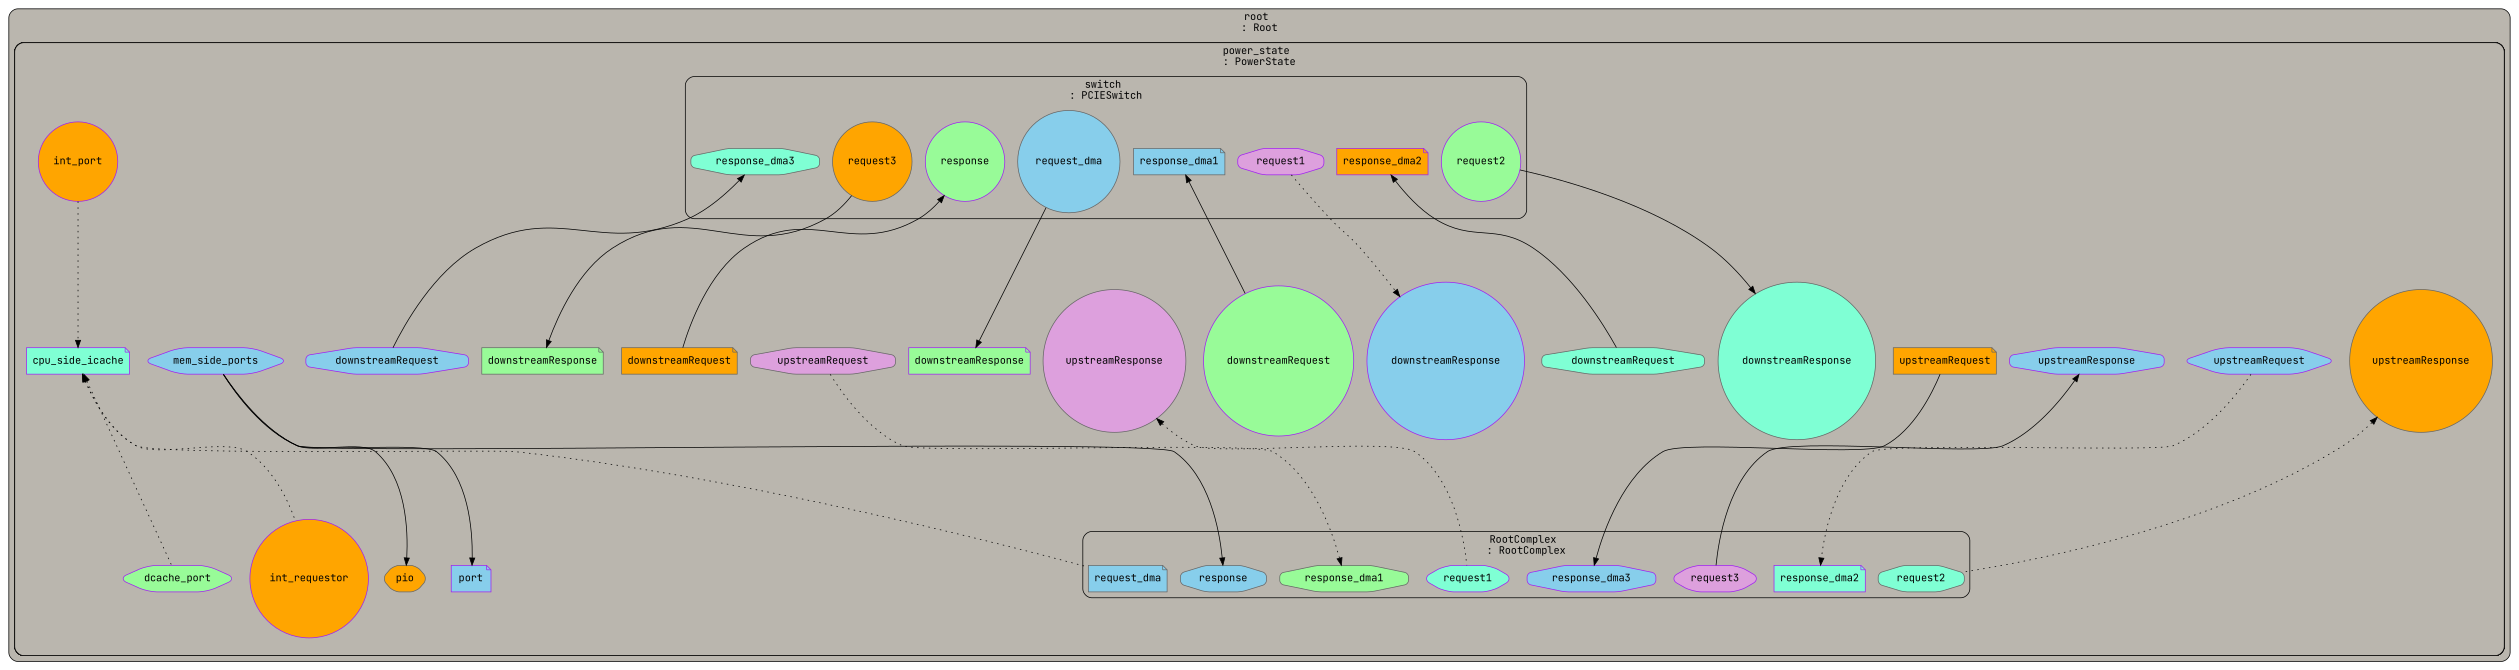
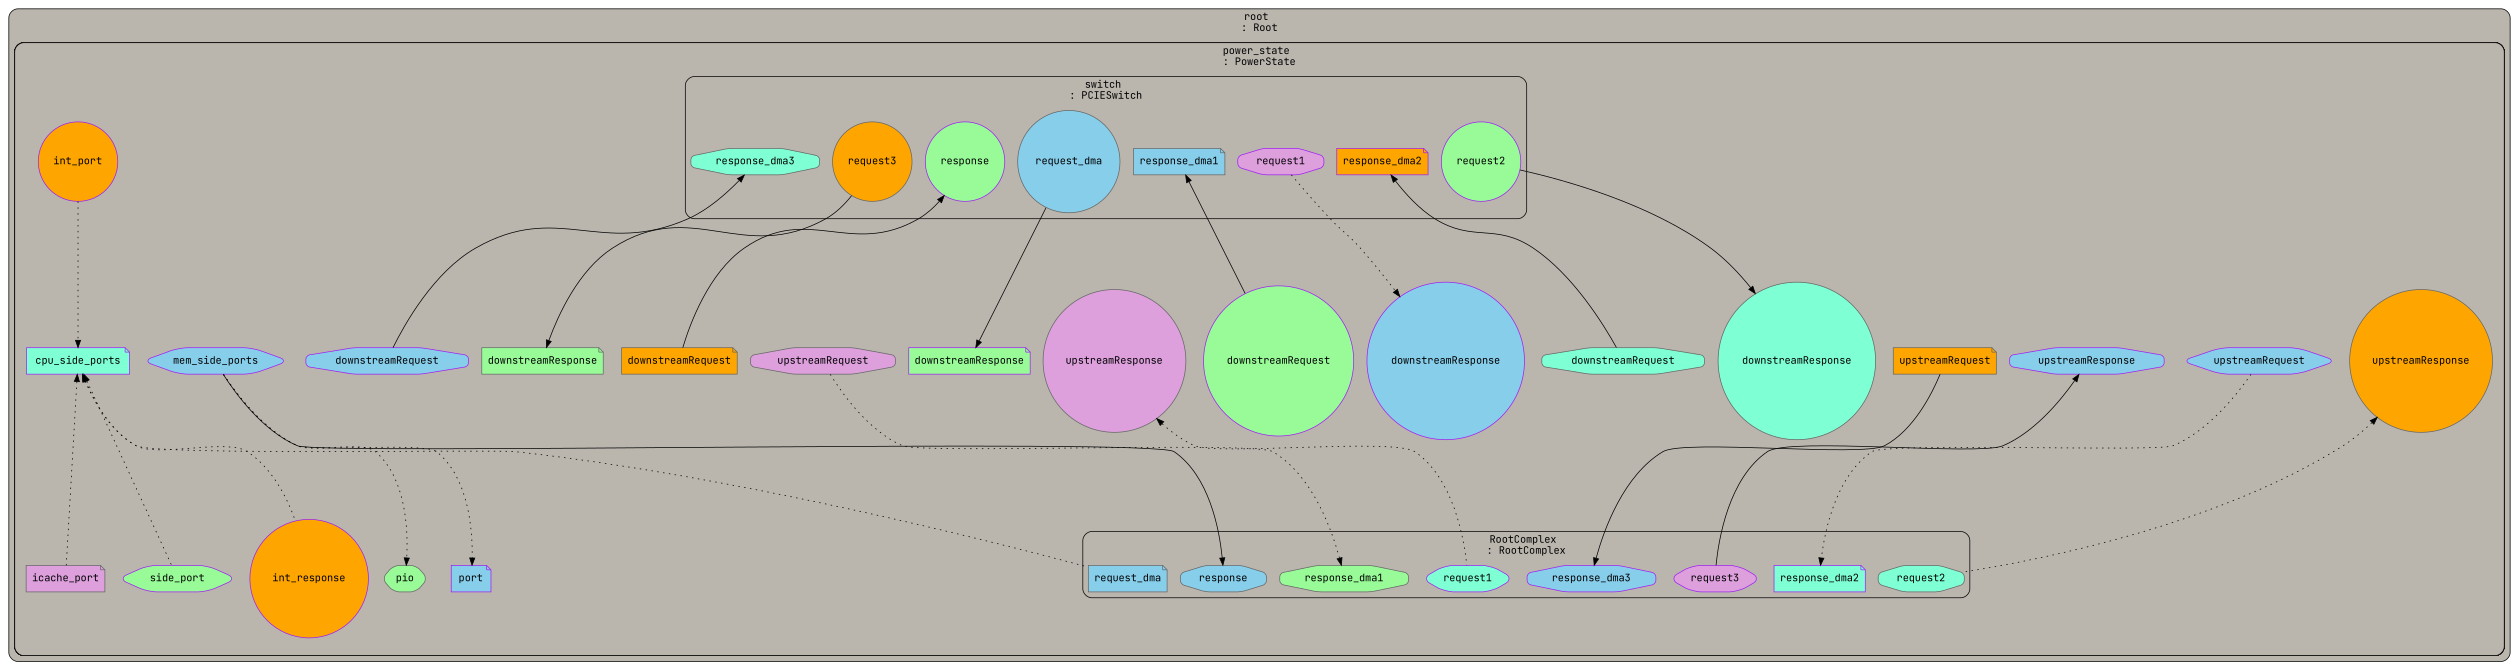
node "cpu_side_icache": label "cpu_side_icache" -> "cpu_side_ports"
edge "mem_side_ports" -> "pio": style solid -> dotted
edge "mem_side_ports" -> "port": style solid -> dotted
node "icache_port": added
node "dcache_port": label "dcache_port" -> "side_port"
node "int_requestor": label "int_requestor" -> "int_response"
node "pio": fillcolor orange -> palegreen
